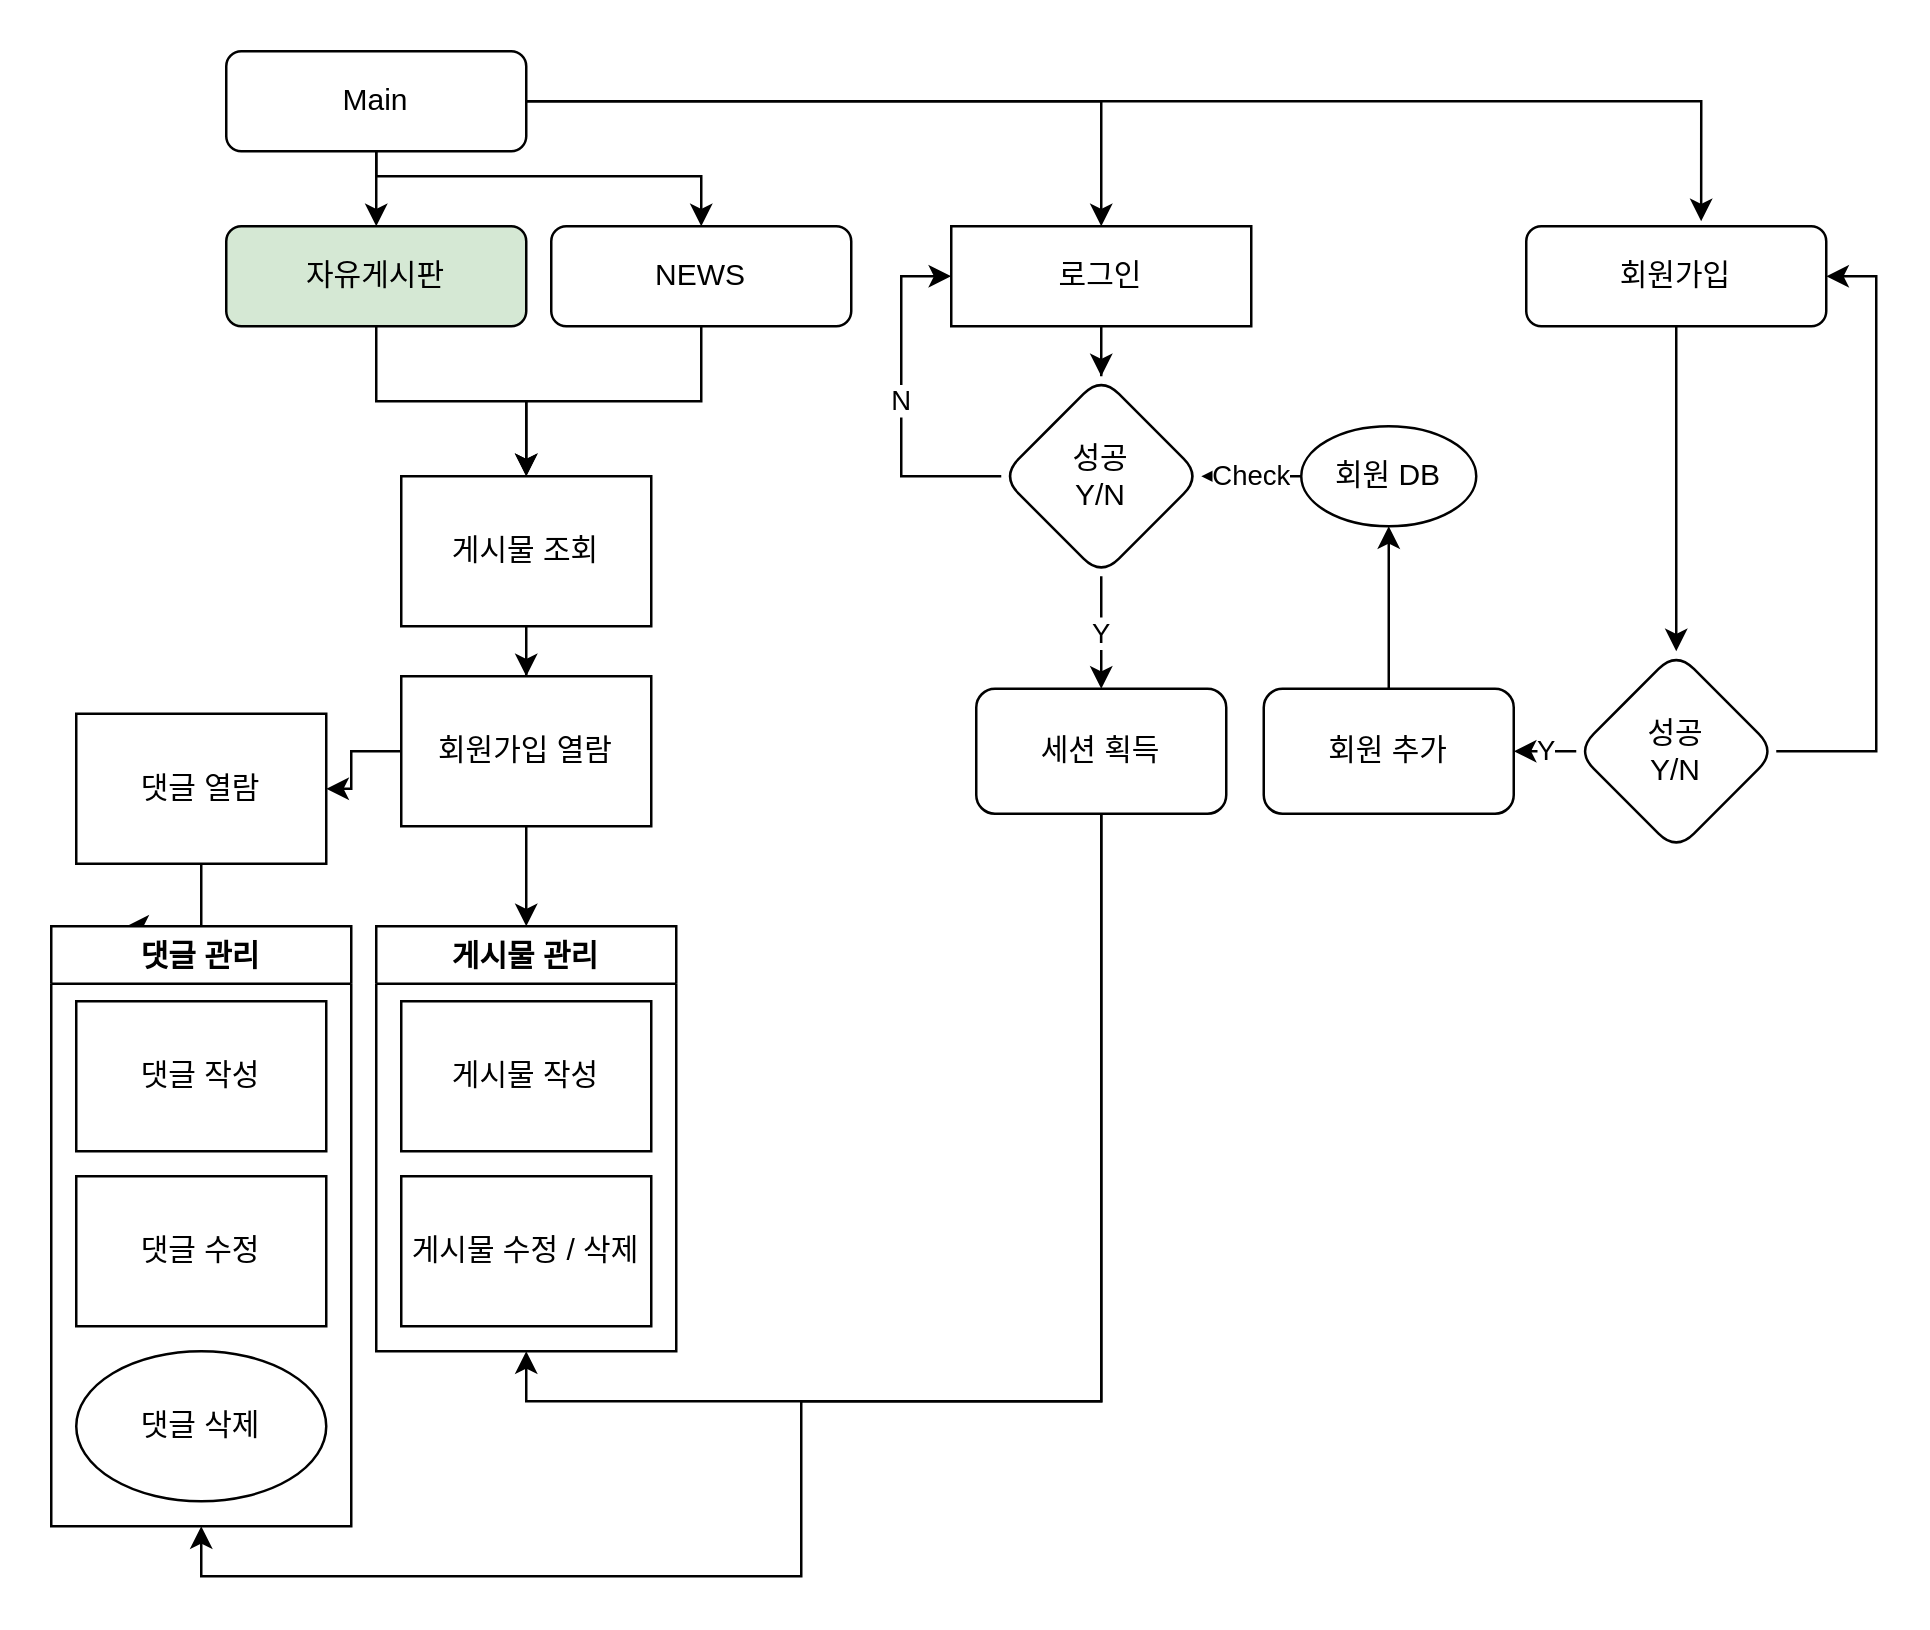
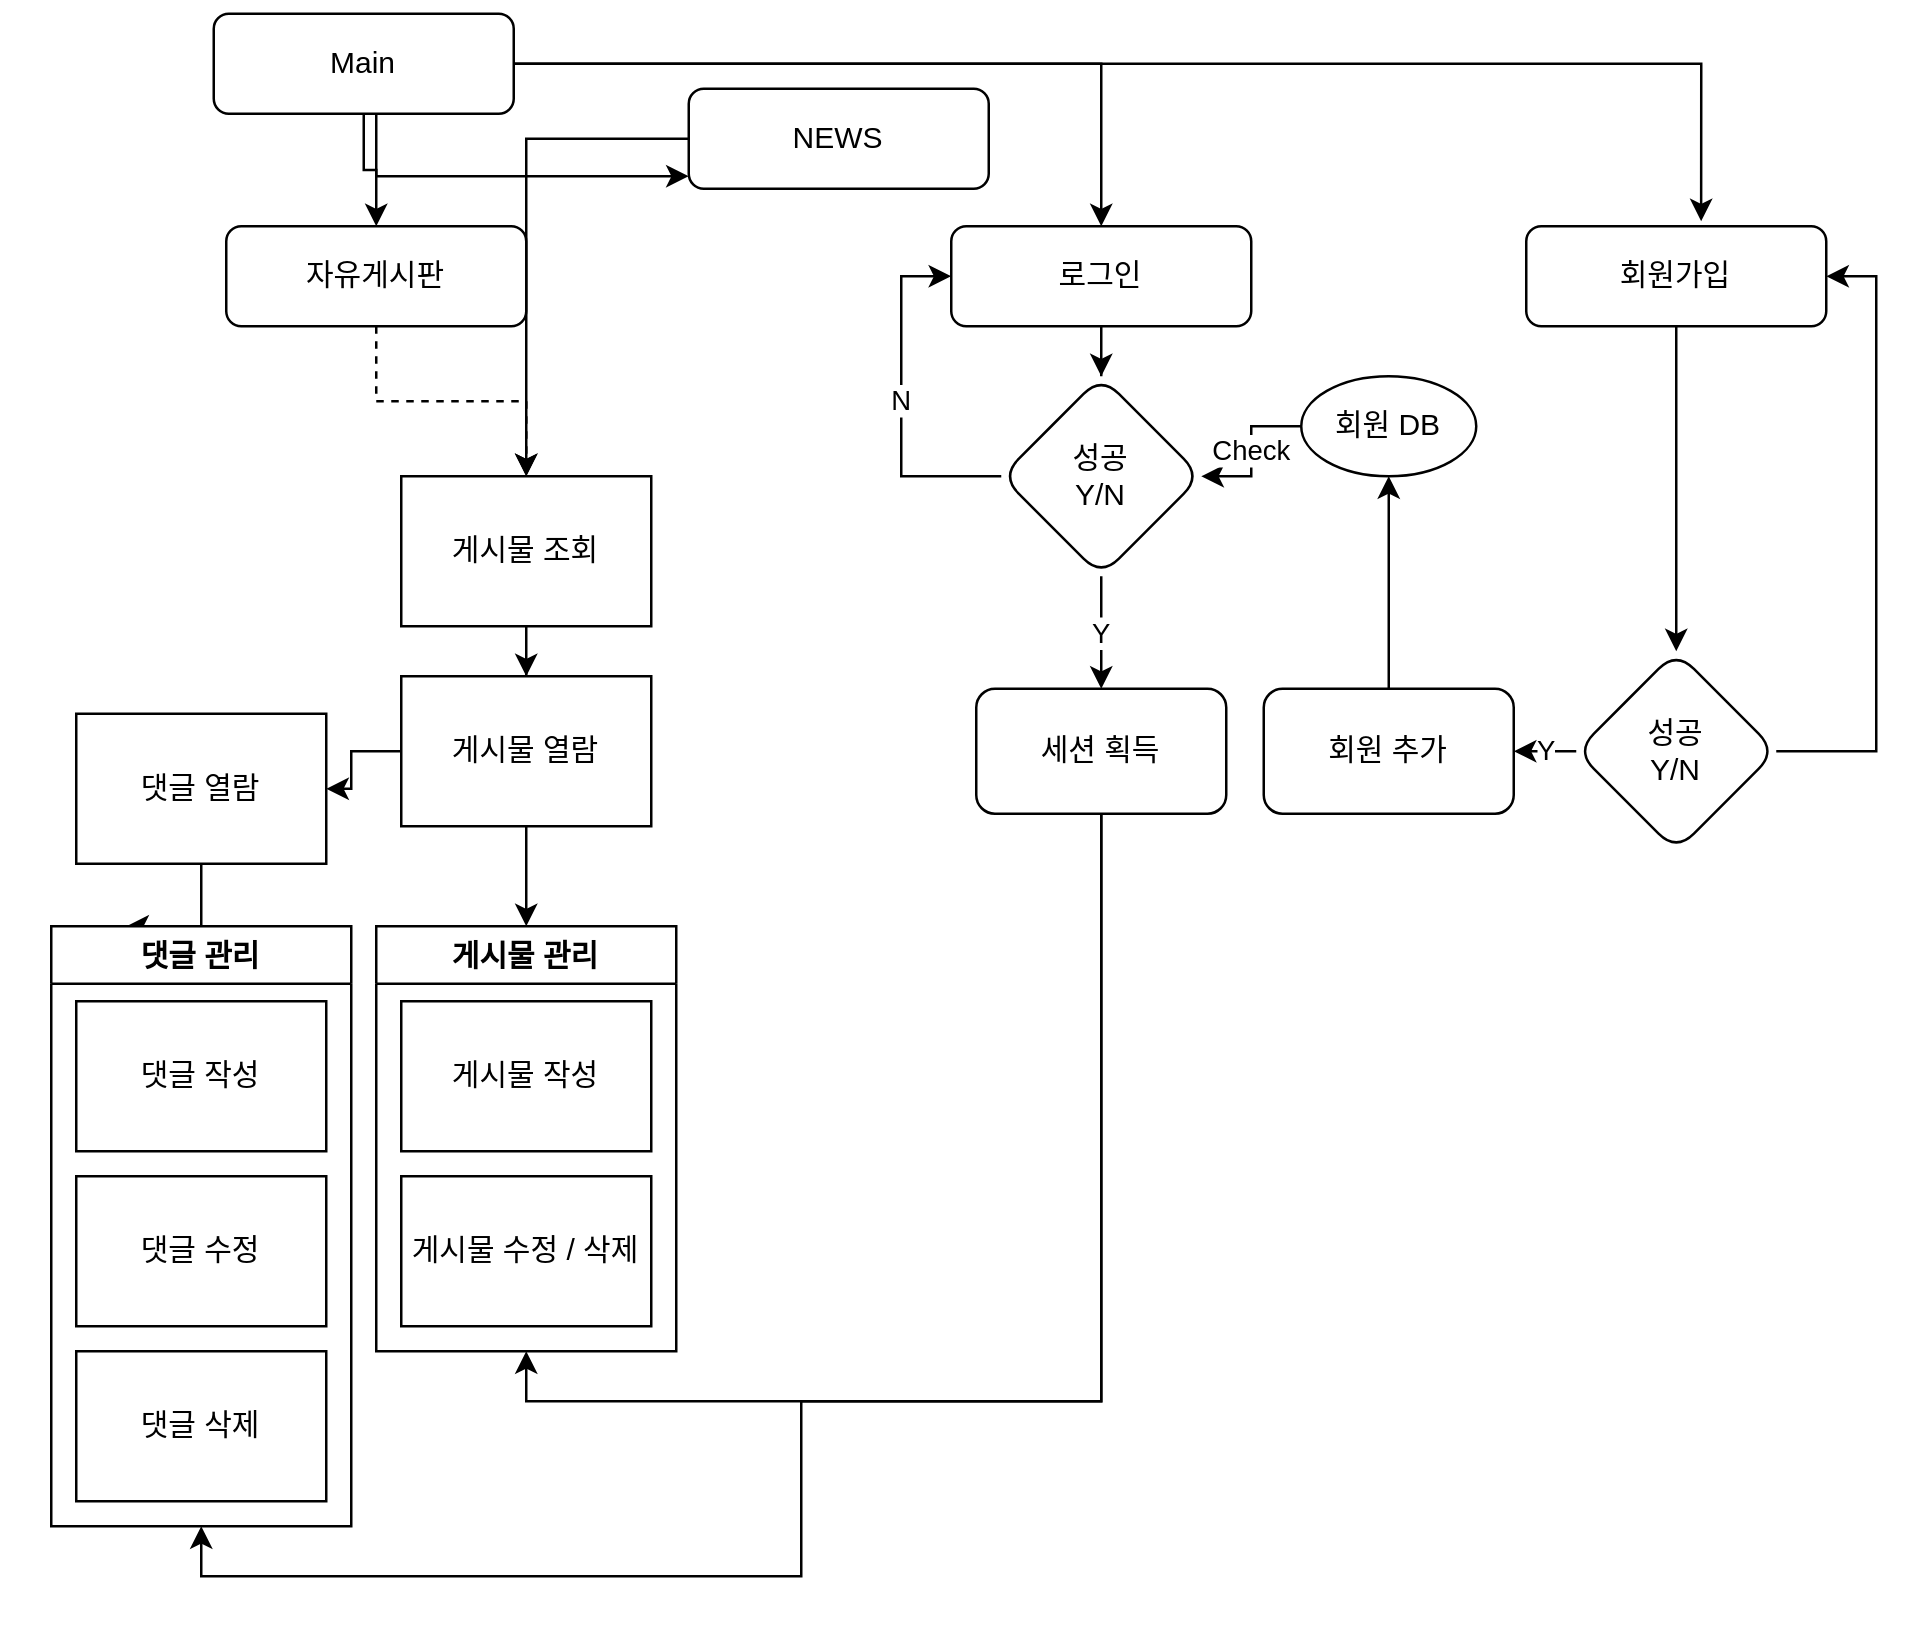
node "Main": moved (376, 101) -> (364, 64)
node "자유게시판": fillcolor #d5e8d4 -> #ffffff
node "NEWS": moved (701, 276) -> (839, 139)
node "로그인": shape rectangle -> rounded rectangle
edge "자유게시판" -> "게시물 조회": style solid -> dashed
node "회원 DB": moved (1389, 476) -> (1389, 426)
node "회원가입 열람": label "회원가입 열람" -> "게시물 열람"
node "댓글 삭제": shape ellipse -> rectangle
